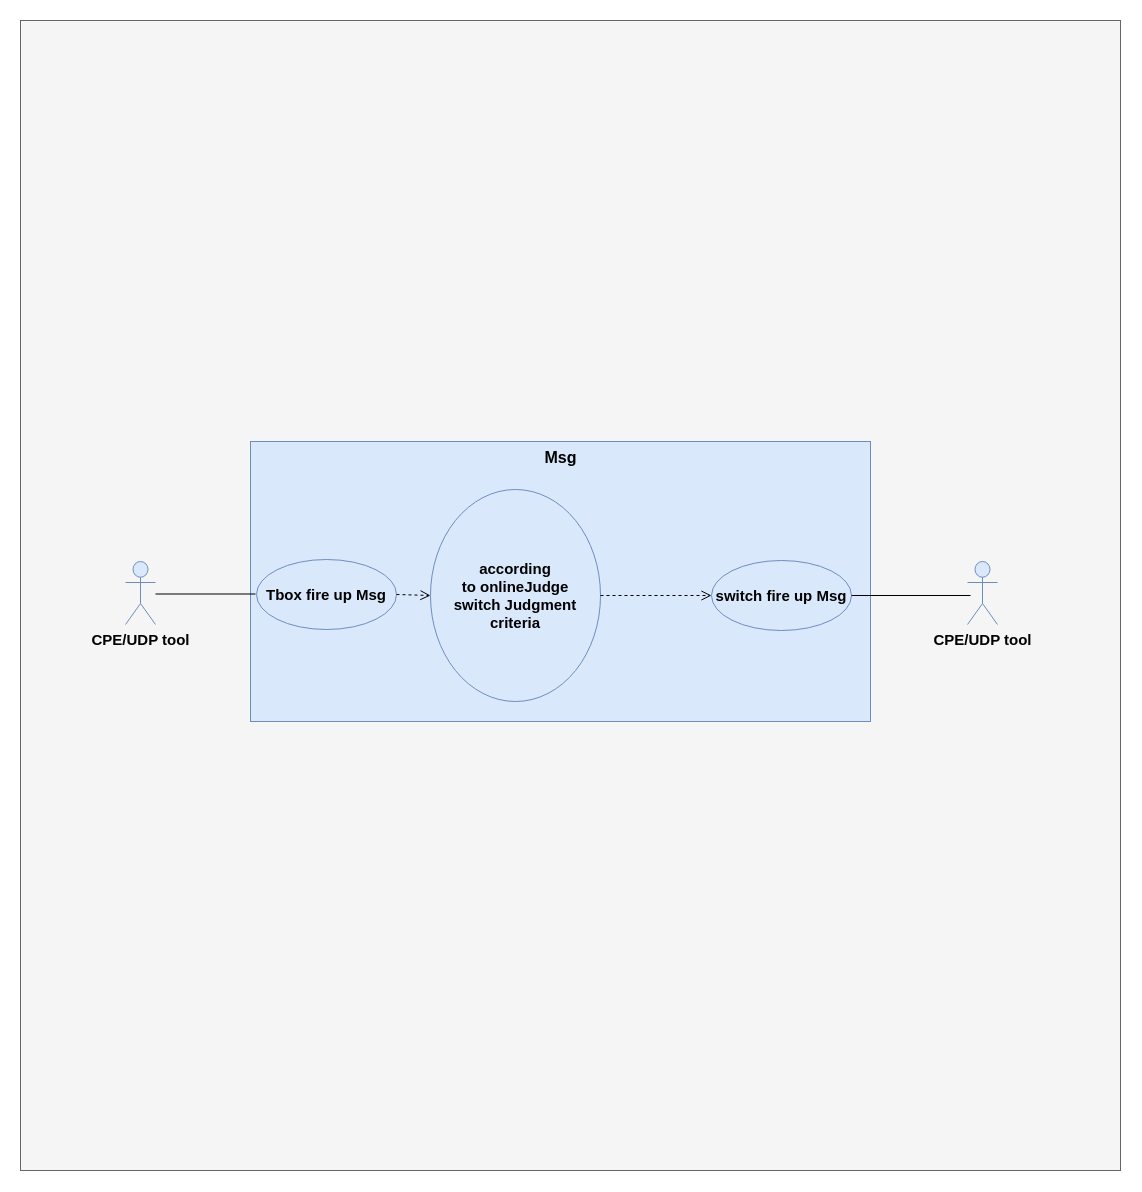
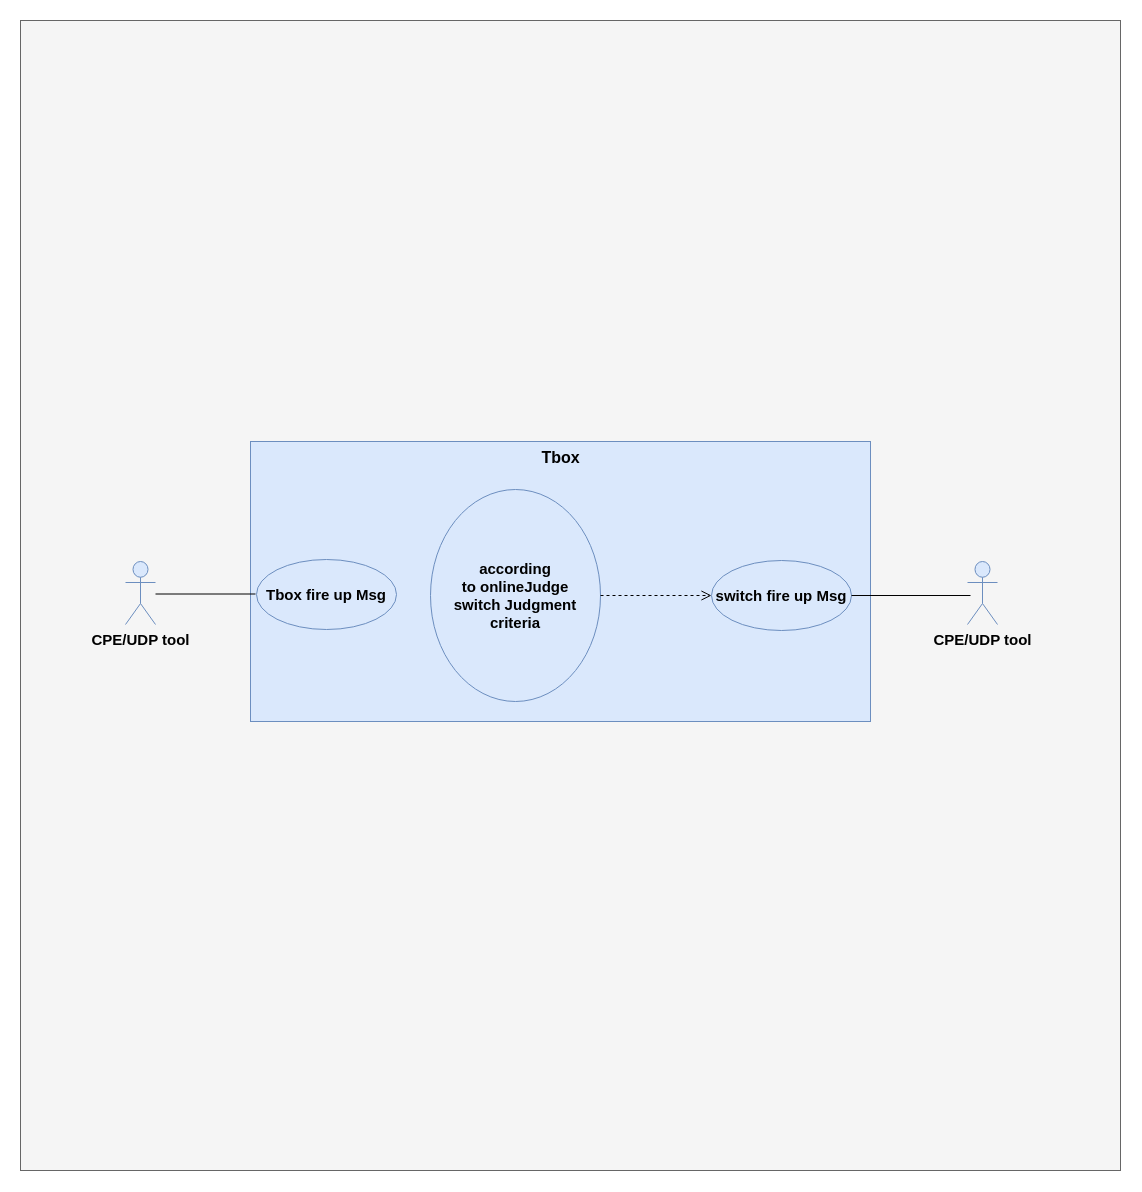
node "Msg": label "Msg" -> "Tbox"
edge "Tbox fire up Msg" -> "according to onlineJudge switch Judgment criteria": removed
